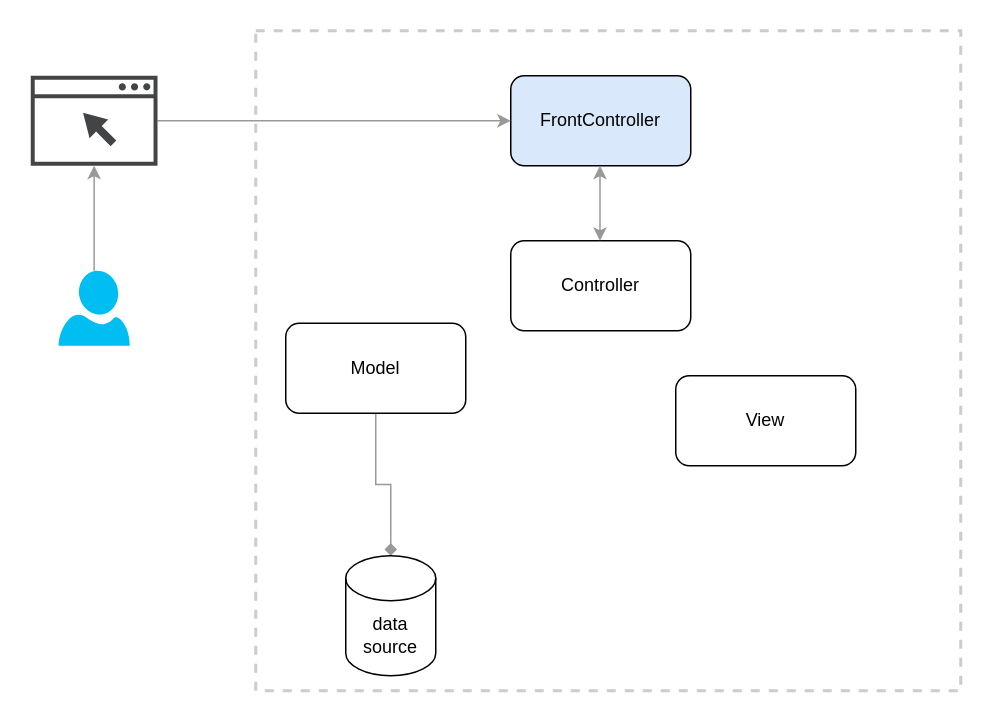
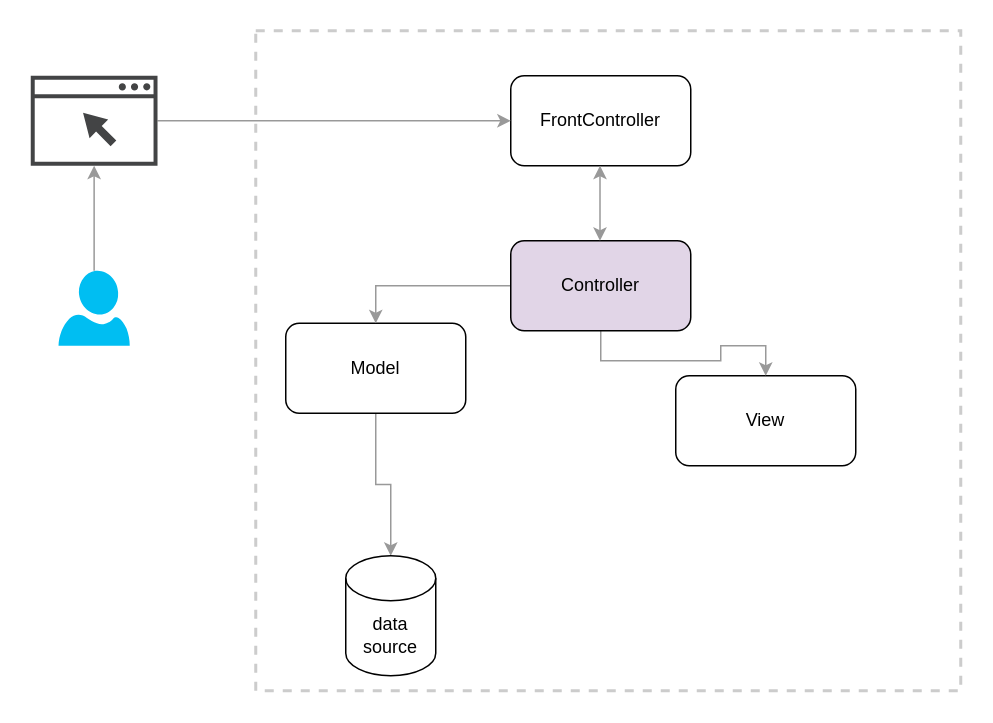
node "FrontController": fillcolor #dae8fc -> #ffffff
edge "Controller" -> "Model": added
node "Controller": fillcolor #ffffff -> #e1d5e7
edge "Controller" -> "View": added
edge "Model" -> "data source": arrowhead diamond -> classic
